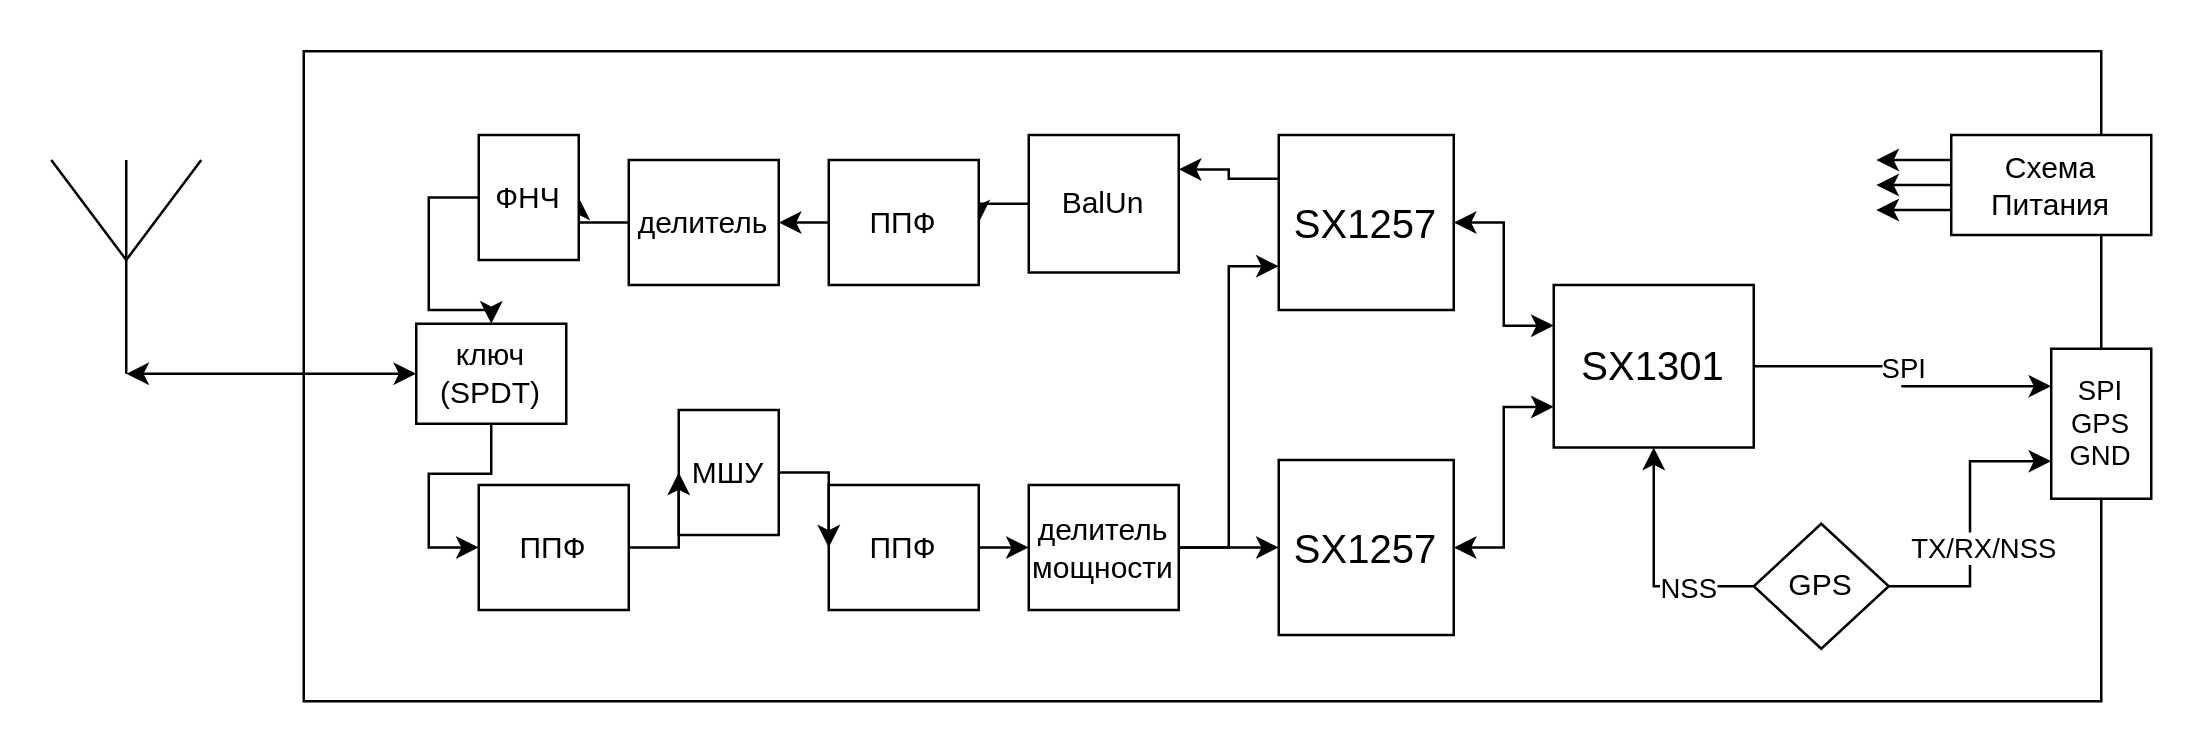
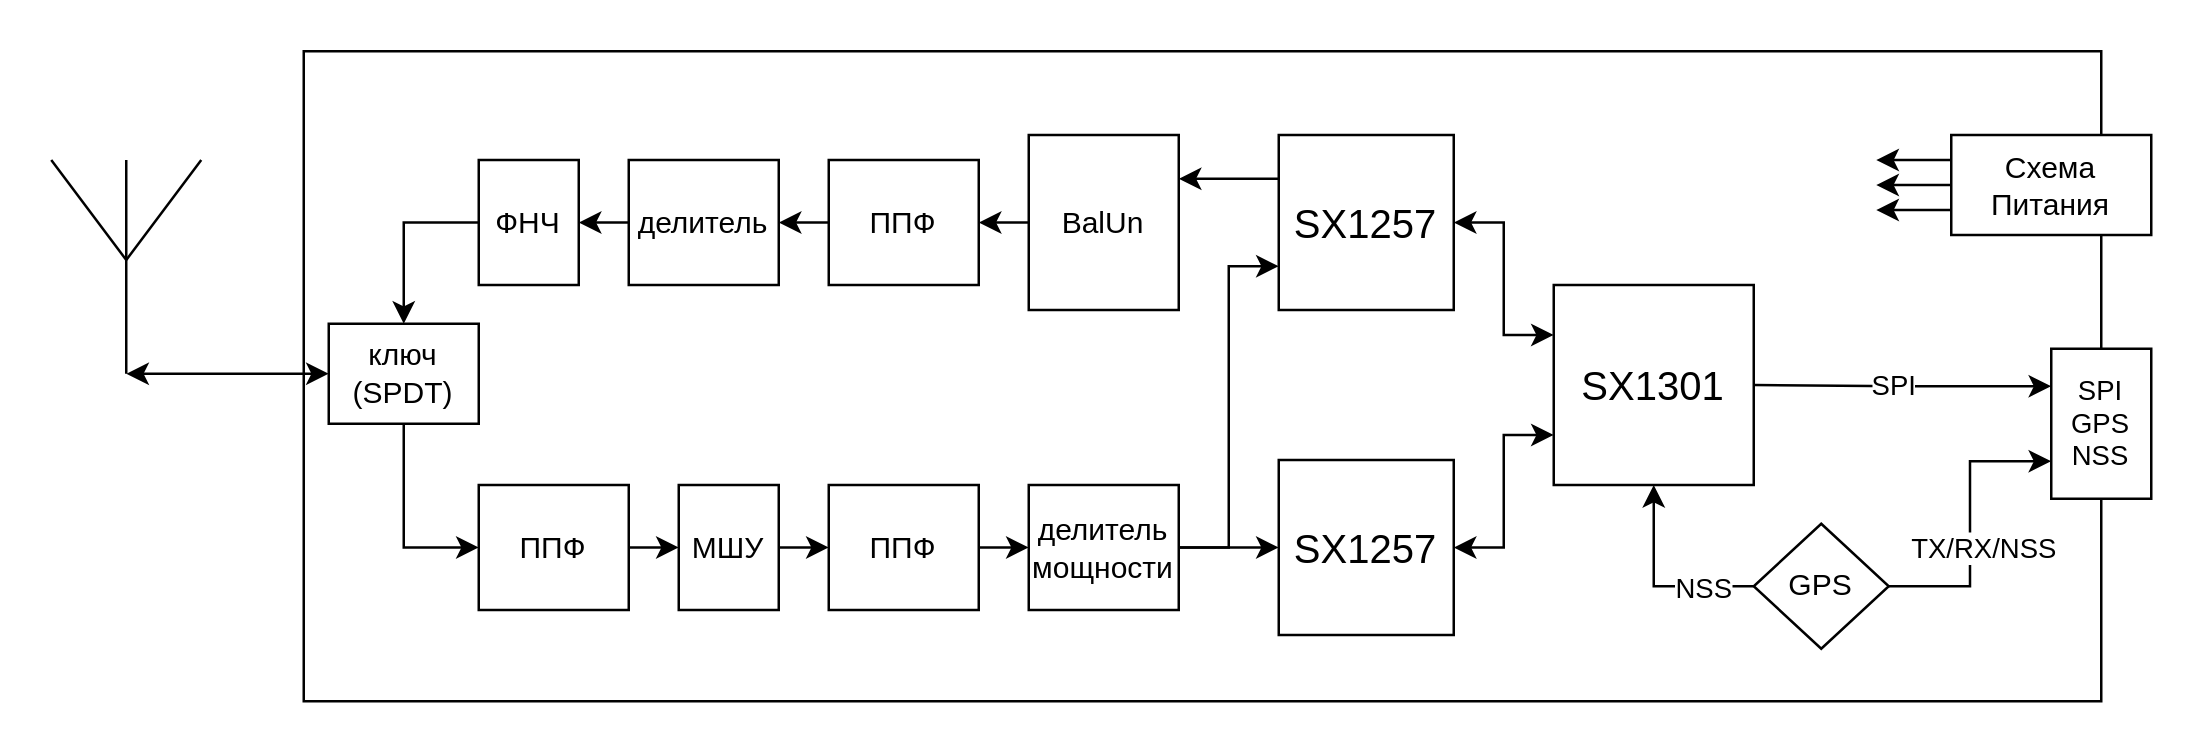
node "ФНЧ": moved (529, 198) -> (529, 223)
node "BalUn": size 150x138 -> 150x175
node "SX1301": size 200x163 -> 200x200
node "ключ (SPDT)": moved (491, 374) -> (404, 374)
node "SPI GPS GND": label "SPI GPS GND" -> "SPI GPS NSS"
node "МШУ": moved (729, 473) -> (729, 548)
